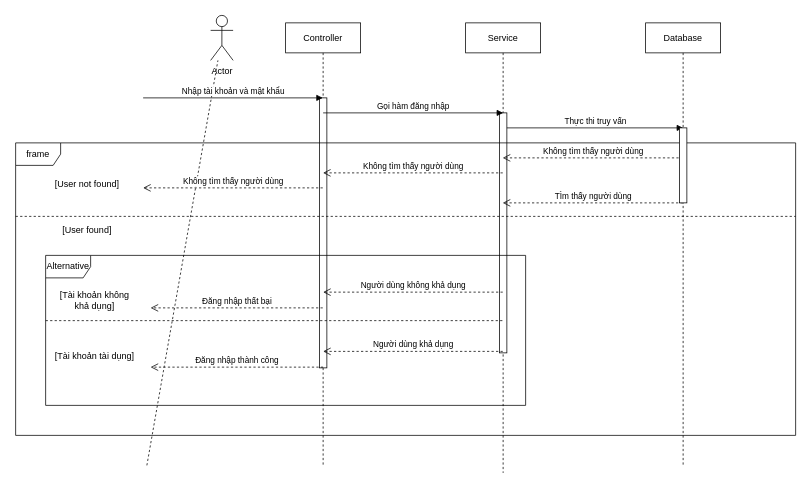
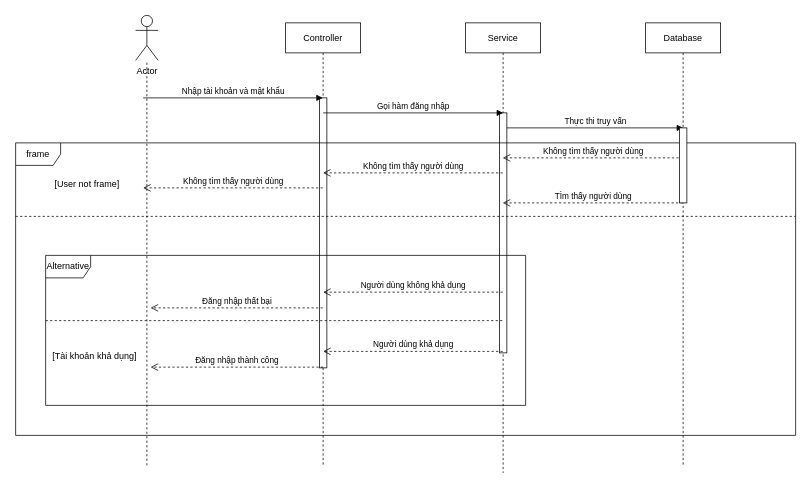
node "Actor": moved (222, 38) -> (147, 38)
node "[User not found]": label "[User not found]" -> "[User not frame]"
node "[User found]": removed
node "[Tài khoản không khả dụng]": removed
node "[Tài khoản tài dụng]": label "[Tài khoản tài dụng]" -> "[Tài khoản khả dụng]"
